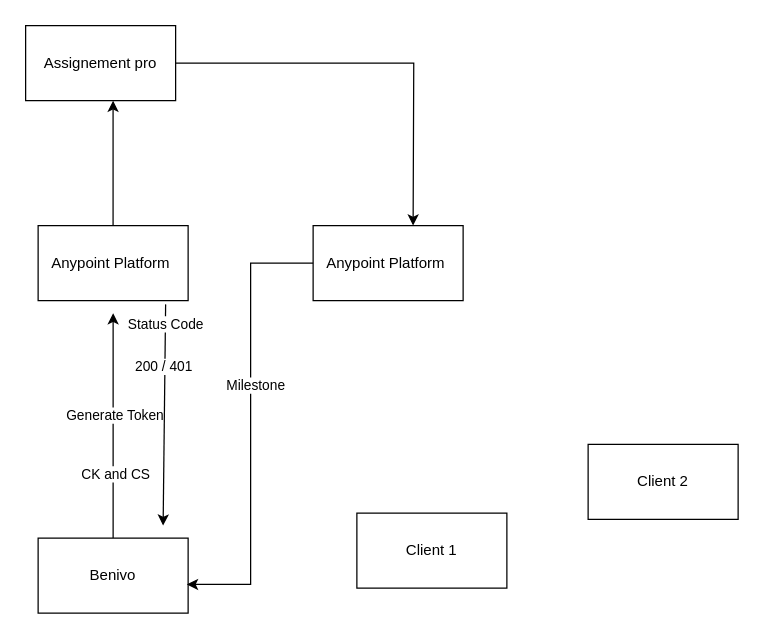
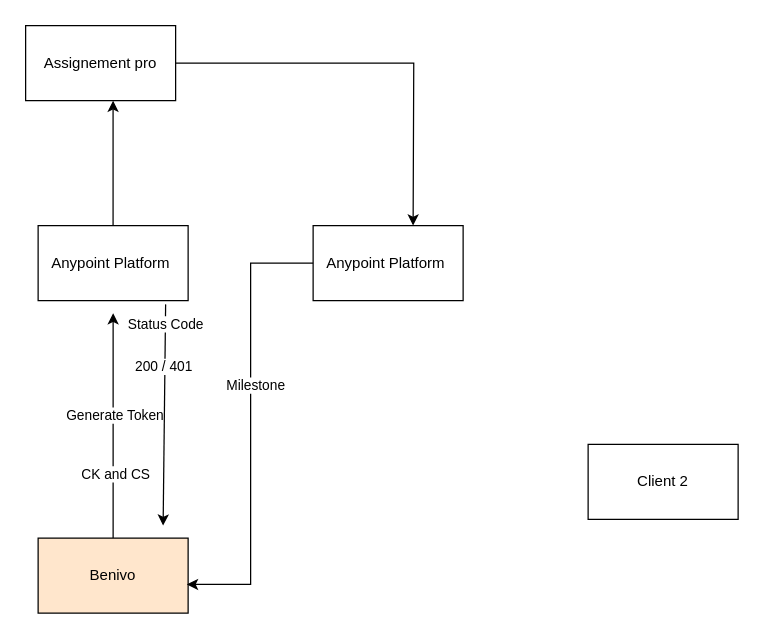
node "Client 1": removed
node "Benivo": fillcolor #ffffff -> #ffe6cc
